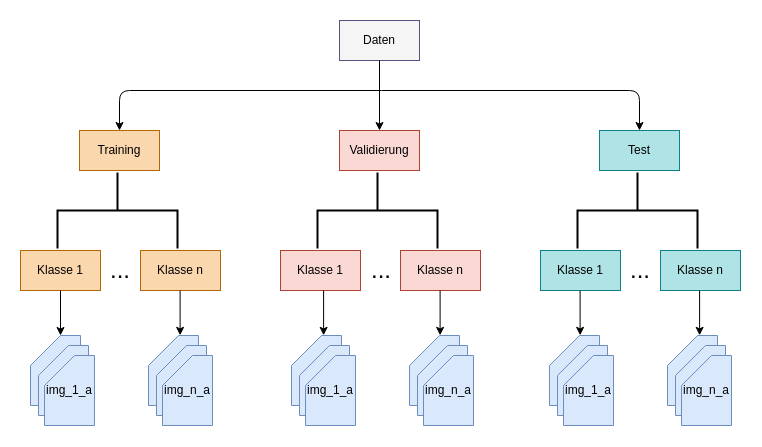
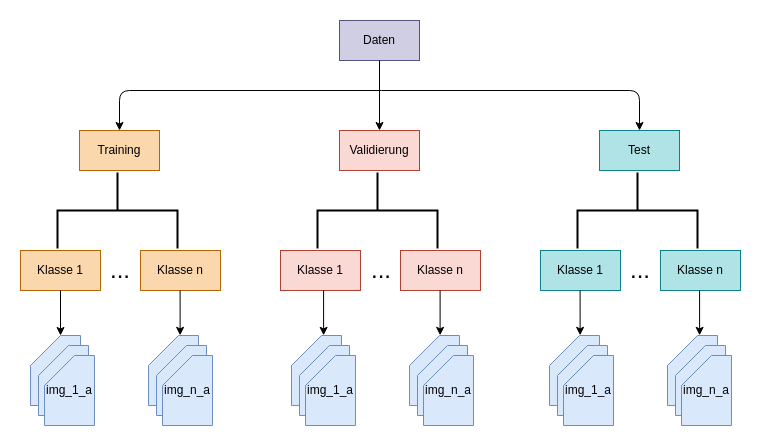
node "Daten": fillcolor #f5f5f5 -> #d0cee2
